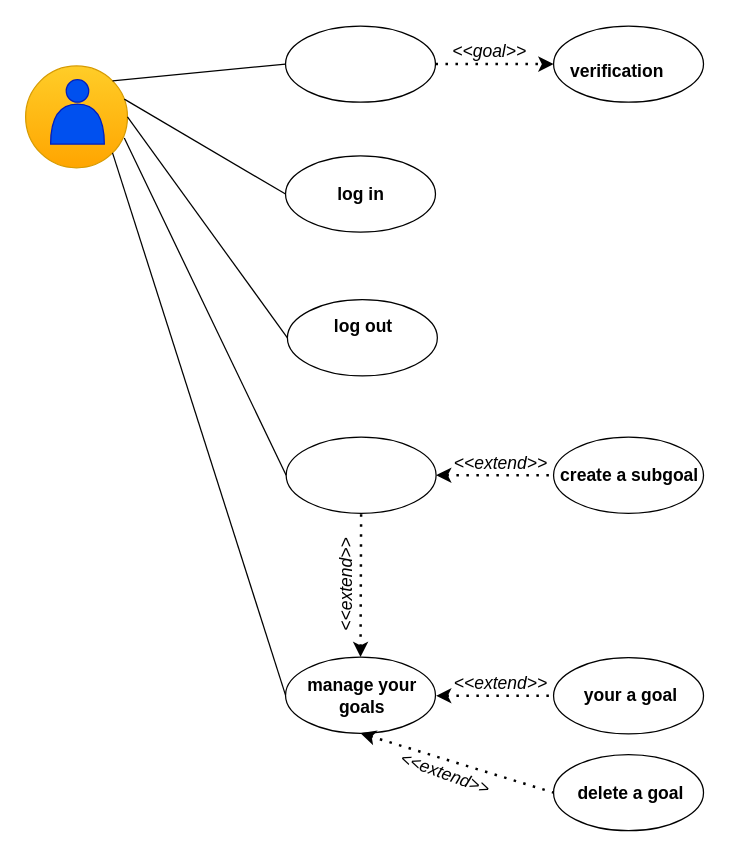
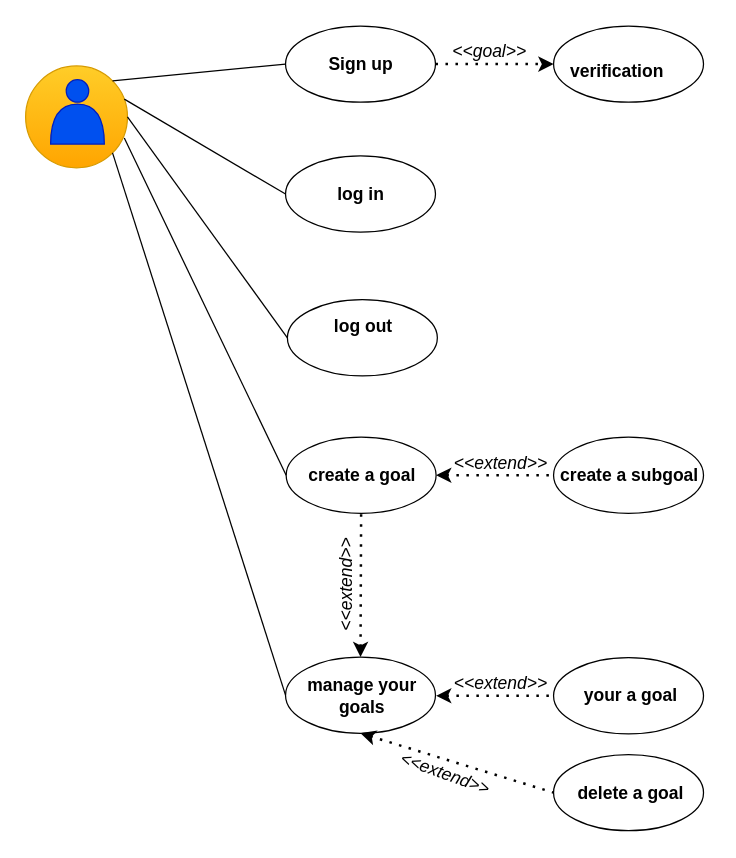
node "Sign up": added
node "create a goal": added
